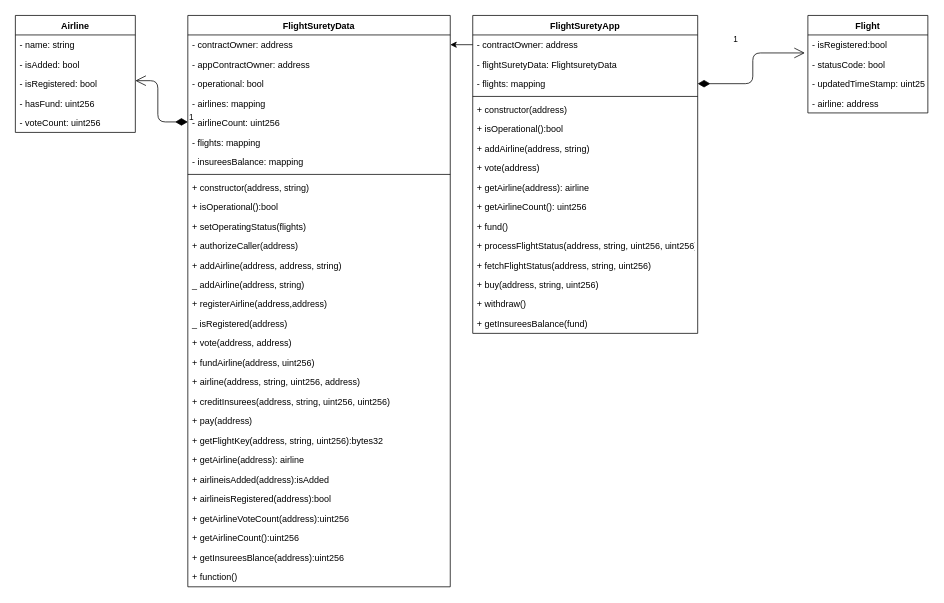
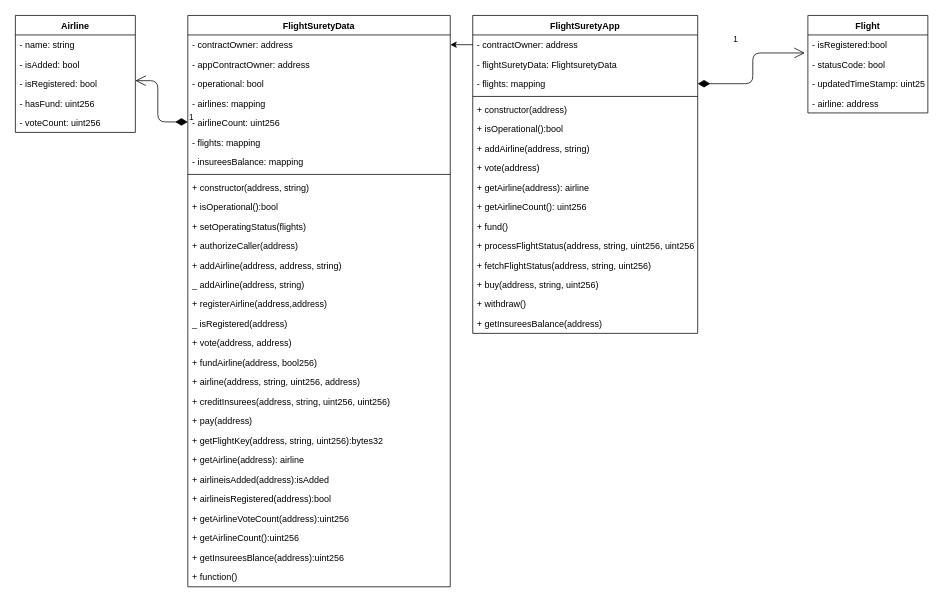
node "+ getInsureesBalance(fund)": label "+ getInsureesBalance(fund)" -> "+ getInsureesBalance(address)"
node "+ fundAirline(address, uint256)": label "+ fundAirline(address, uint256)" -> "+ fundAirline(address, bool256)"
